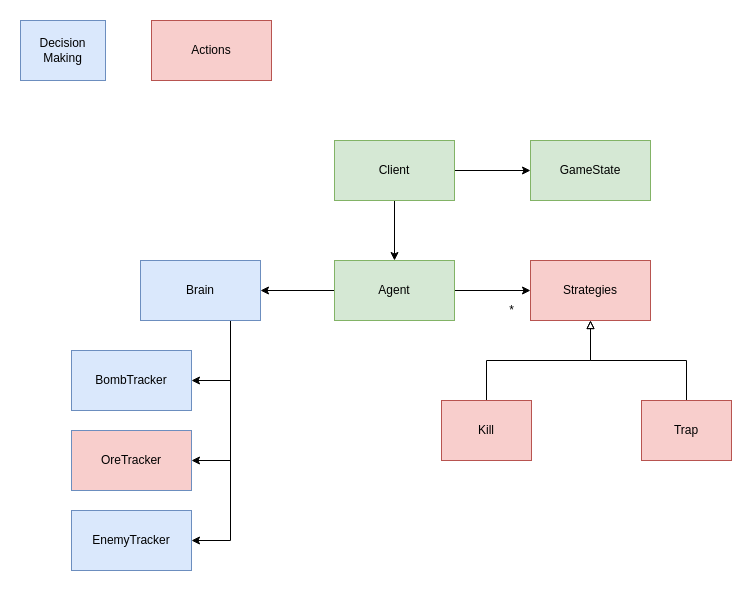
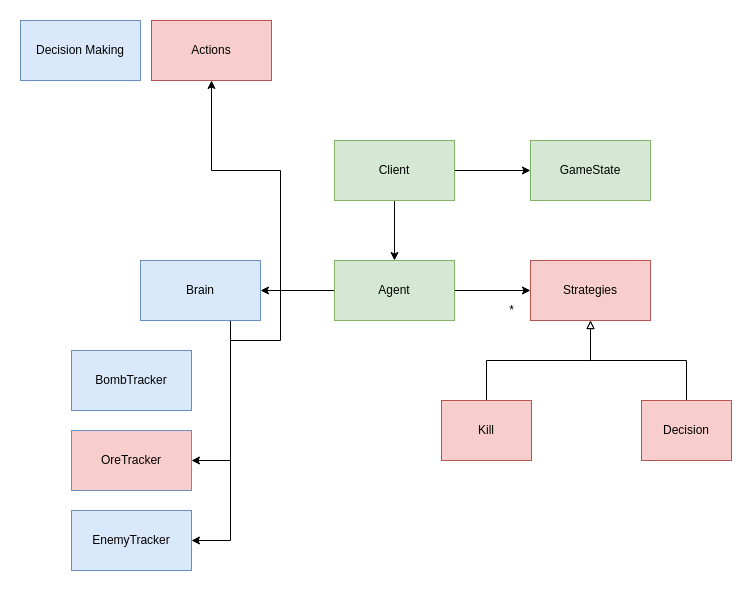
node "Decision Making": size 85x60 -> 120x60
edge "Brain" -> "BombTracker": now "Brain" -> "Actions"
node "Trap": label "Trap" -> "Decision"
